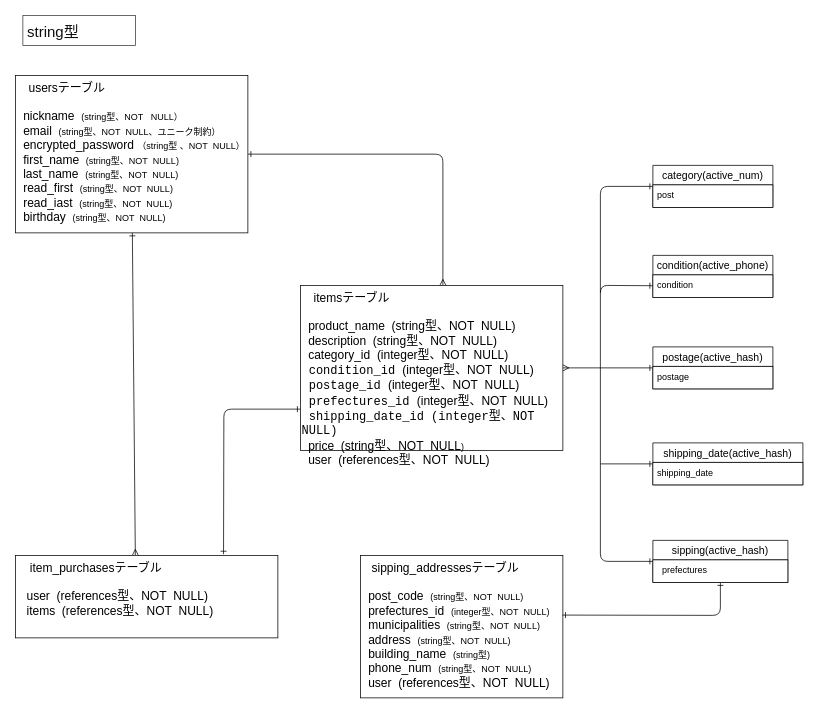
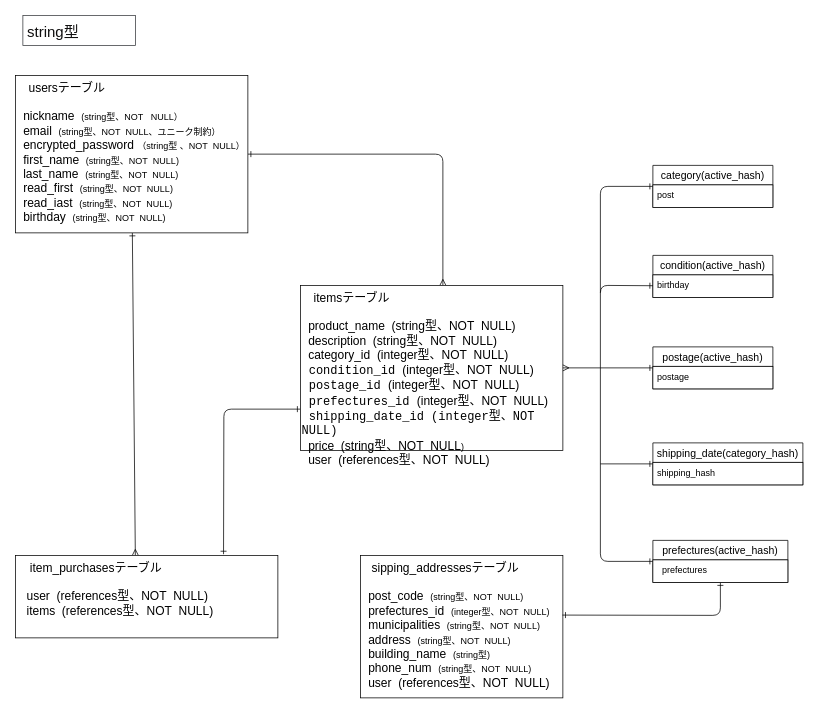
node "category(active_num)": label "category(active_num)" -> "category(active_hash)"
node "condition(active_phone)": label "condition(active_phone)" -> "condition(active_hash)"
node "condition": label "condition" -> "birthday"
node "shipping_date(active_hash)": label "shipping_date(active_hash)" -> "shipping_date(category_hash)"
node "shipping_date": label "shipping_date" -> "shipping_hash"
node "sipping(active_hash)": label "sipping(active_hash)" -> "prefectures(active_hash)"
